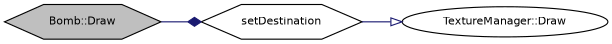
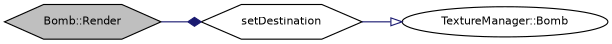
node "Bomb::Draw": label "Bomb::Draw" -> "Bomb::Render"
node "TextureManager::Draw": label "TextureManager::Draw" -> "TextureManager::Bomb"
